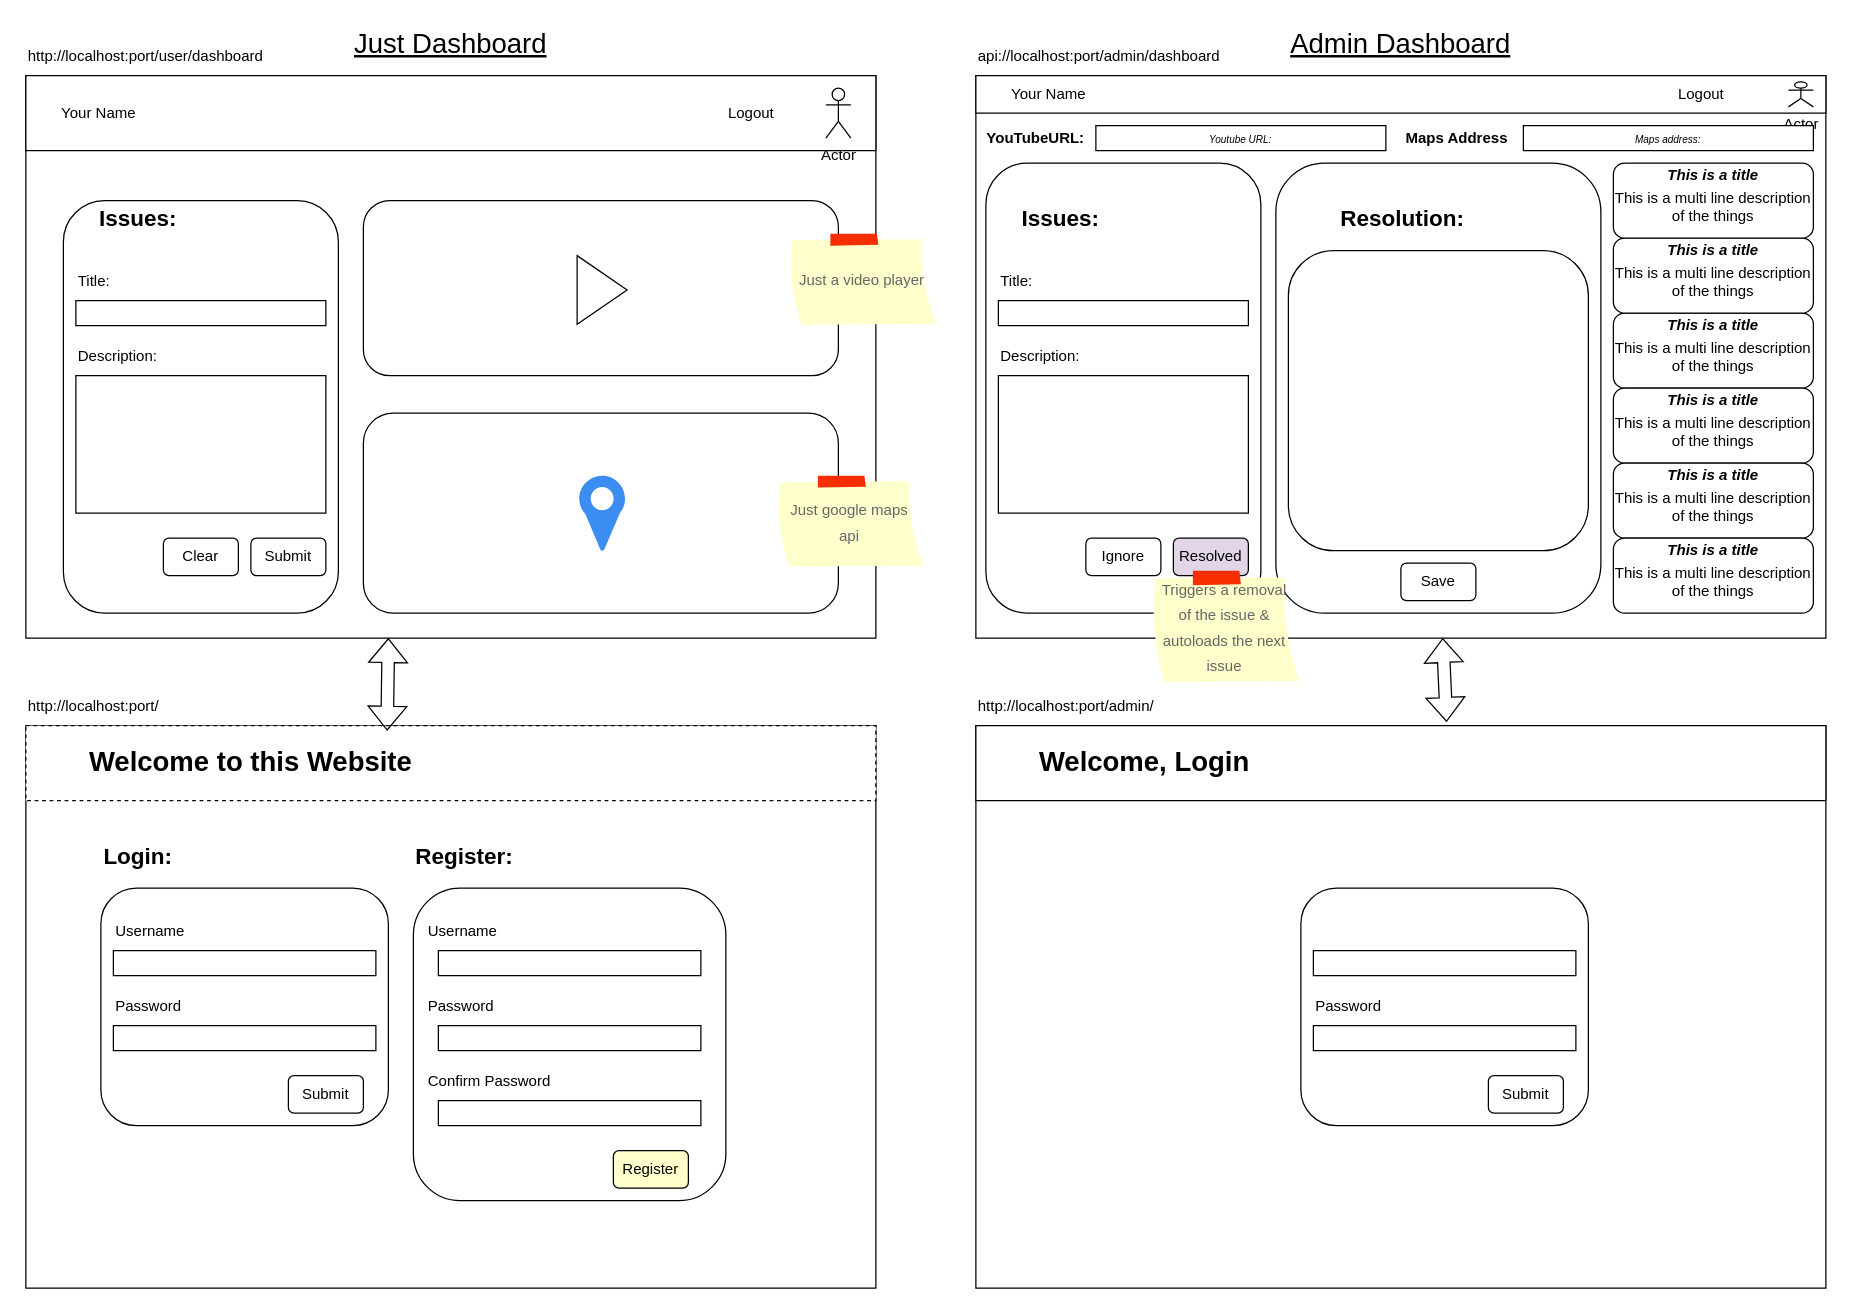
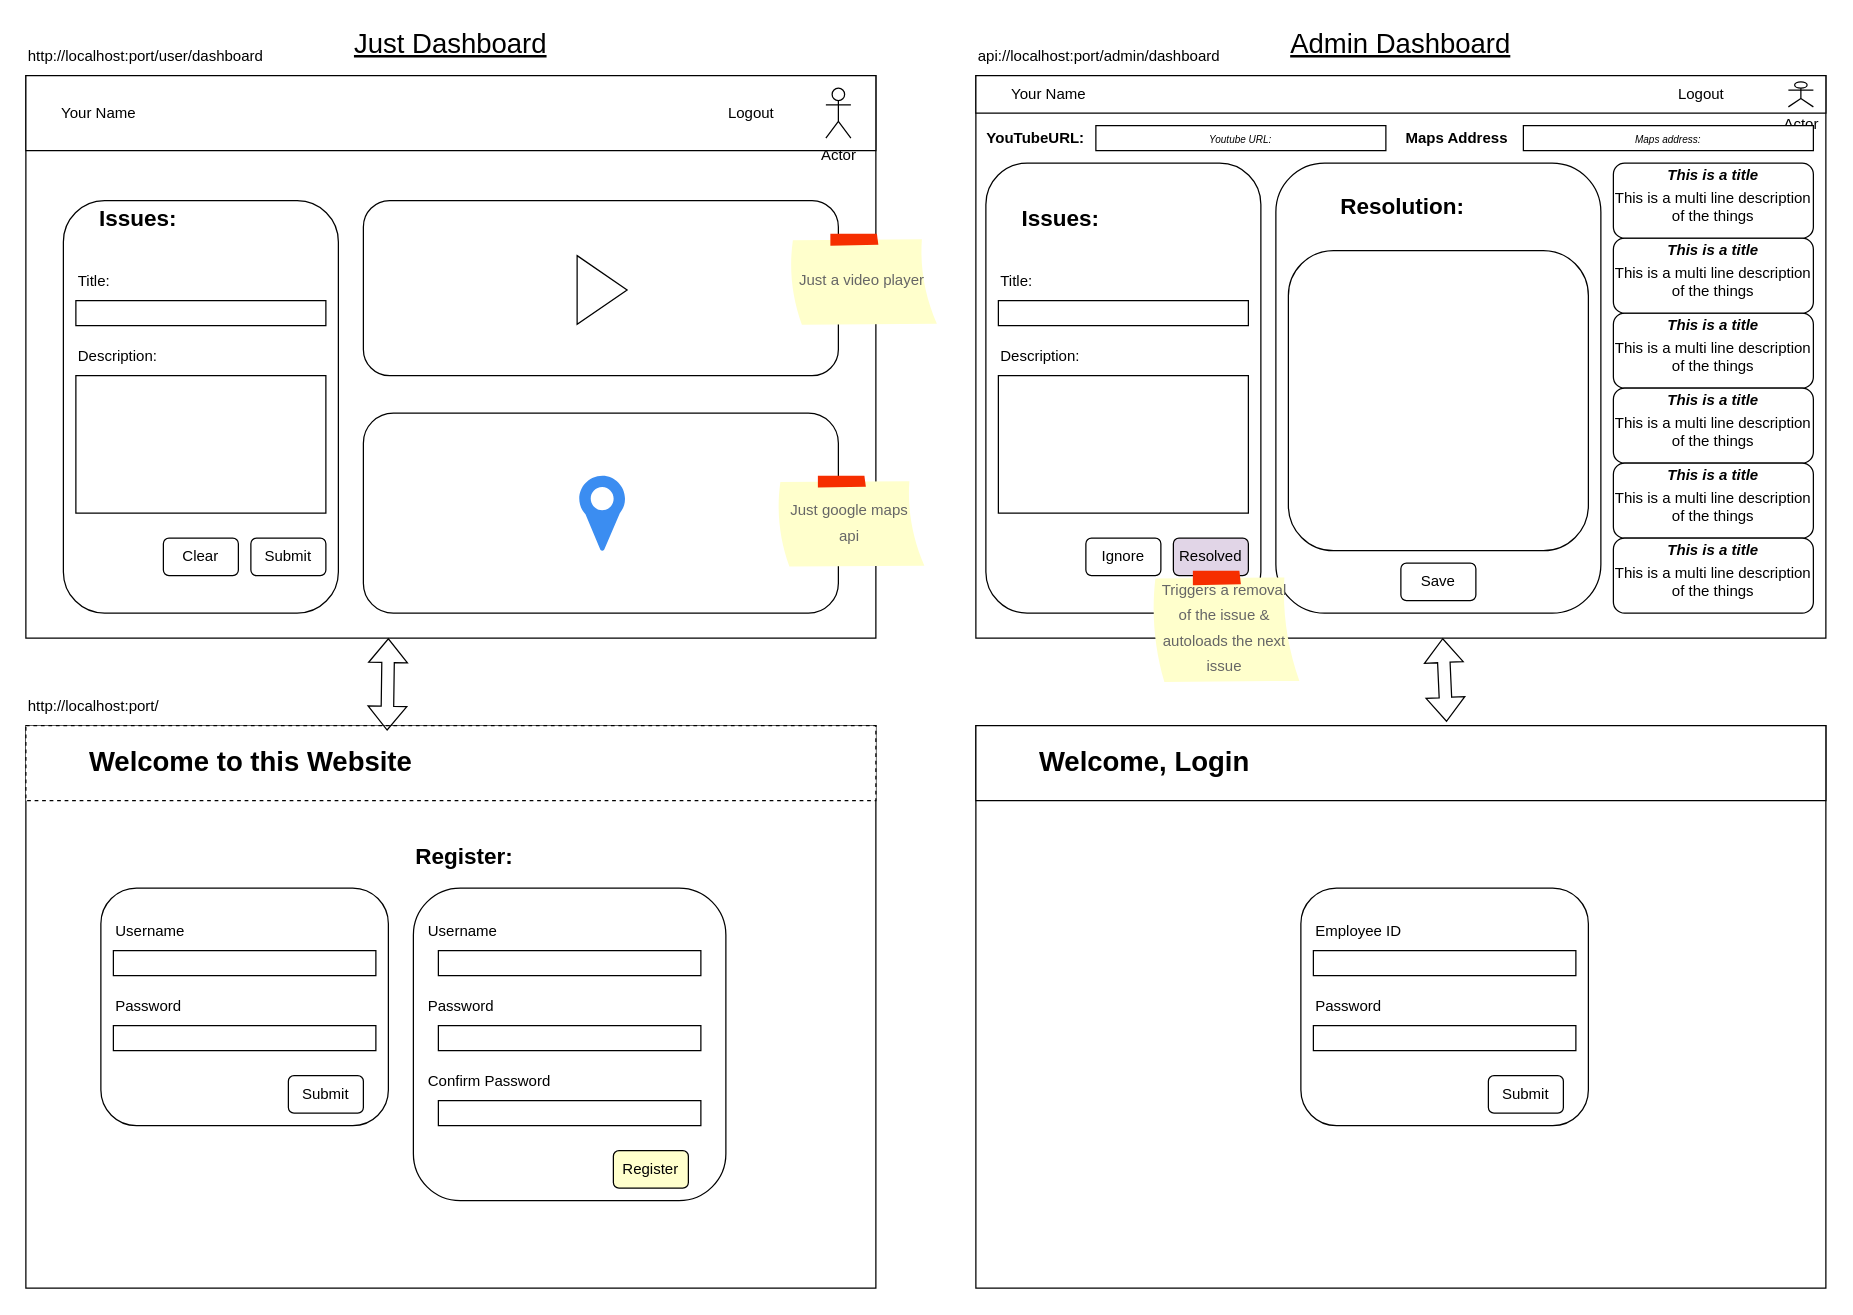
node "Resolution:": moved (1426, 219) -> (1426, 207)
node "http://localhost:port/admin/": removed
node "Login:": removed
node "Employee ID": added
